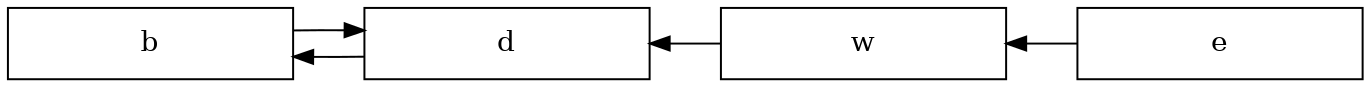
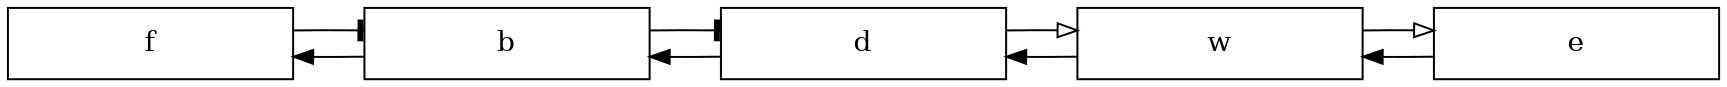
edge "b" -> "d": arrowhead normal -> tee
edge "d" -> "w": added
edge "w" -> "e": added
node "f": added
